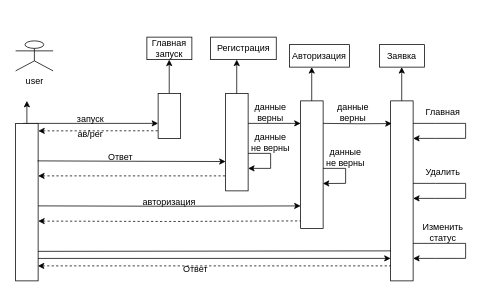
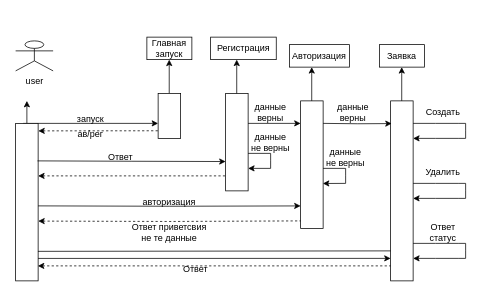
node "Главная": label "Главная" -> "Создать"
node "Ответ приветсвия не те данные": added
node "Изменить статус": label "Изменить статус" -> "Ответ статус"
